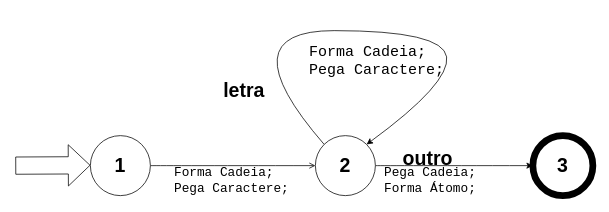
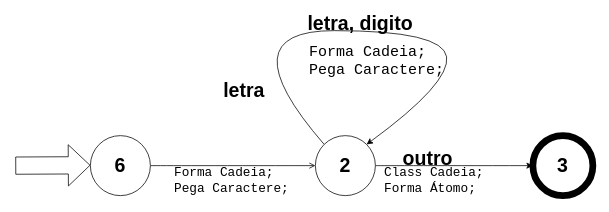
node "letra, digito": added
node "1": label "1" -> "6"
node "Pega Cadeia; Forma Átomo;": label "Pega Cadeia; Forma Átomo;" -> "Class Cadeia; Forma Átomo;"
